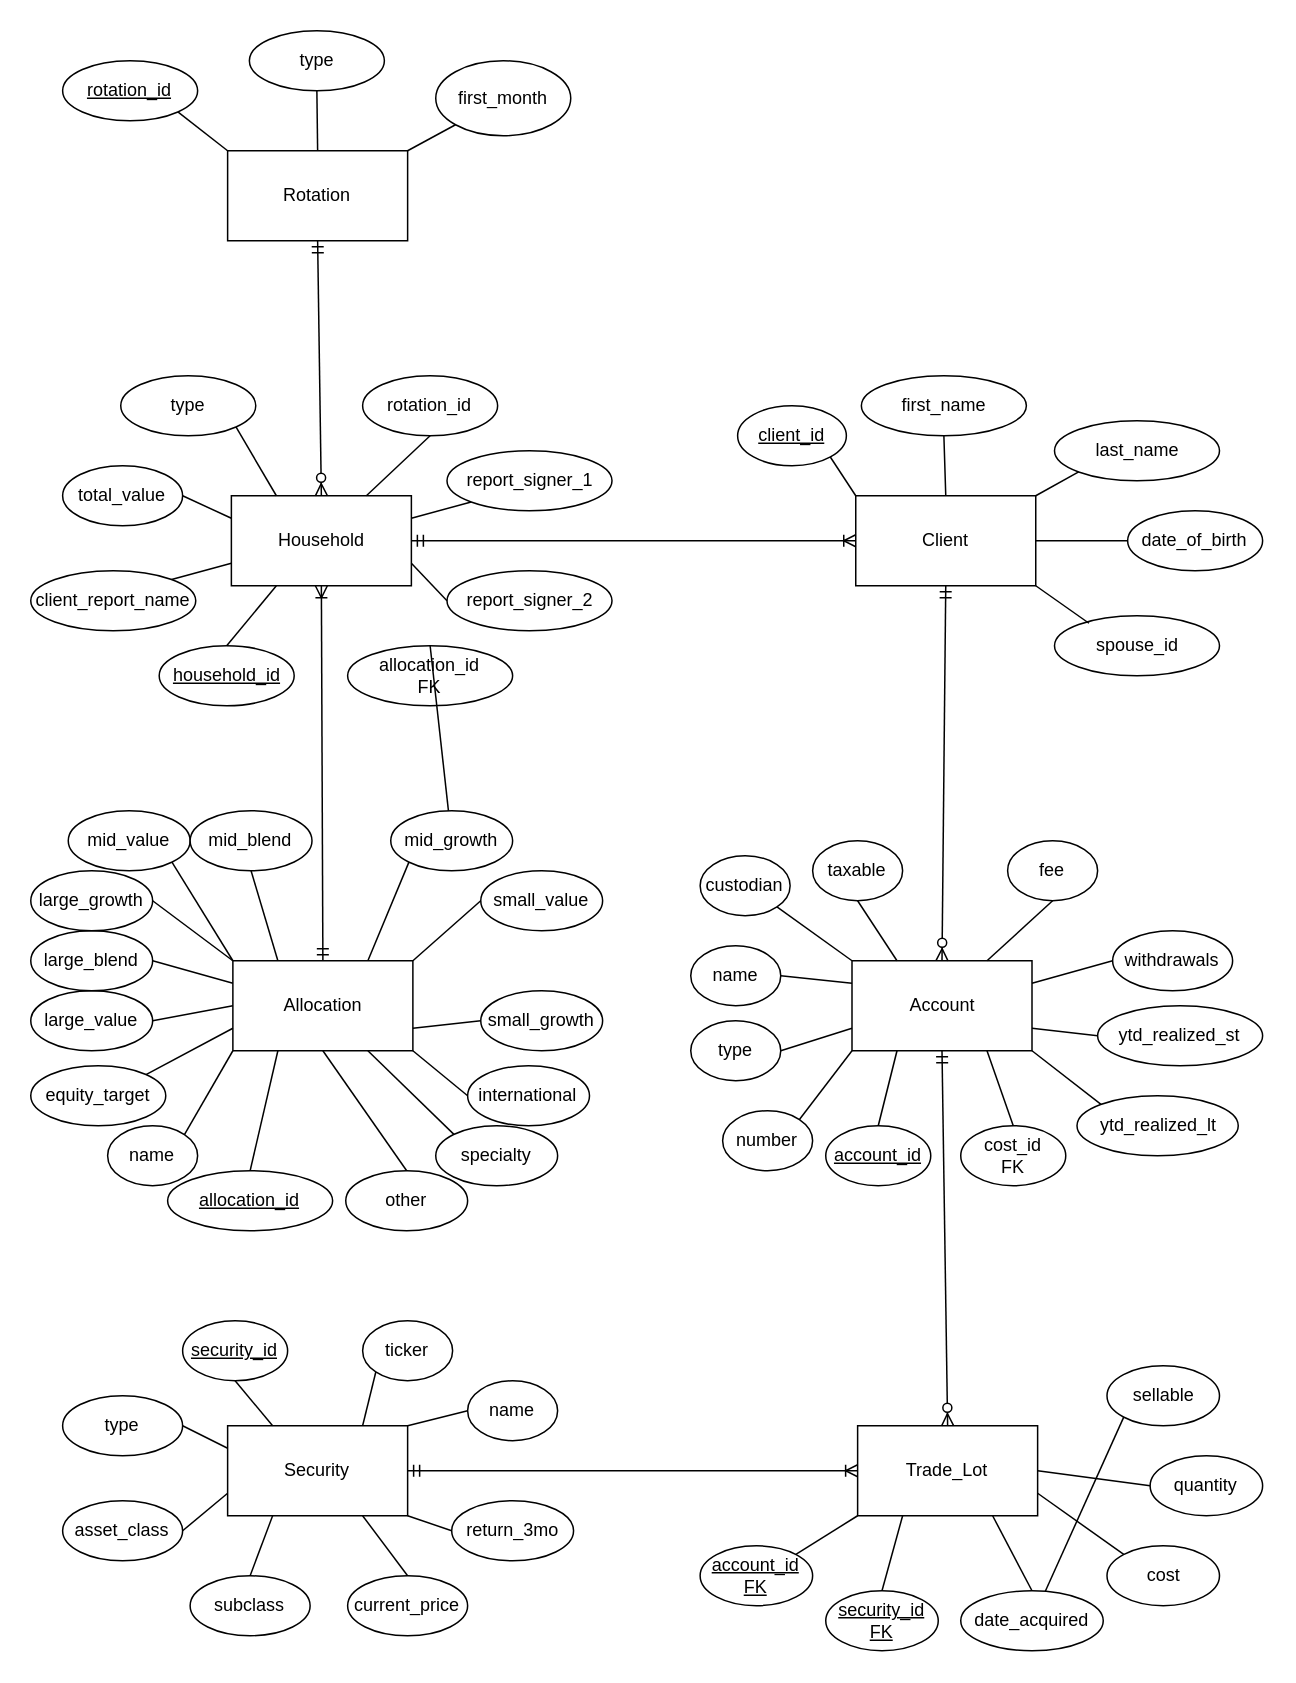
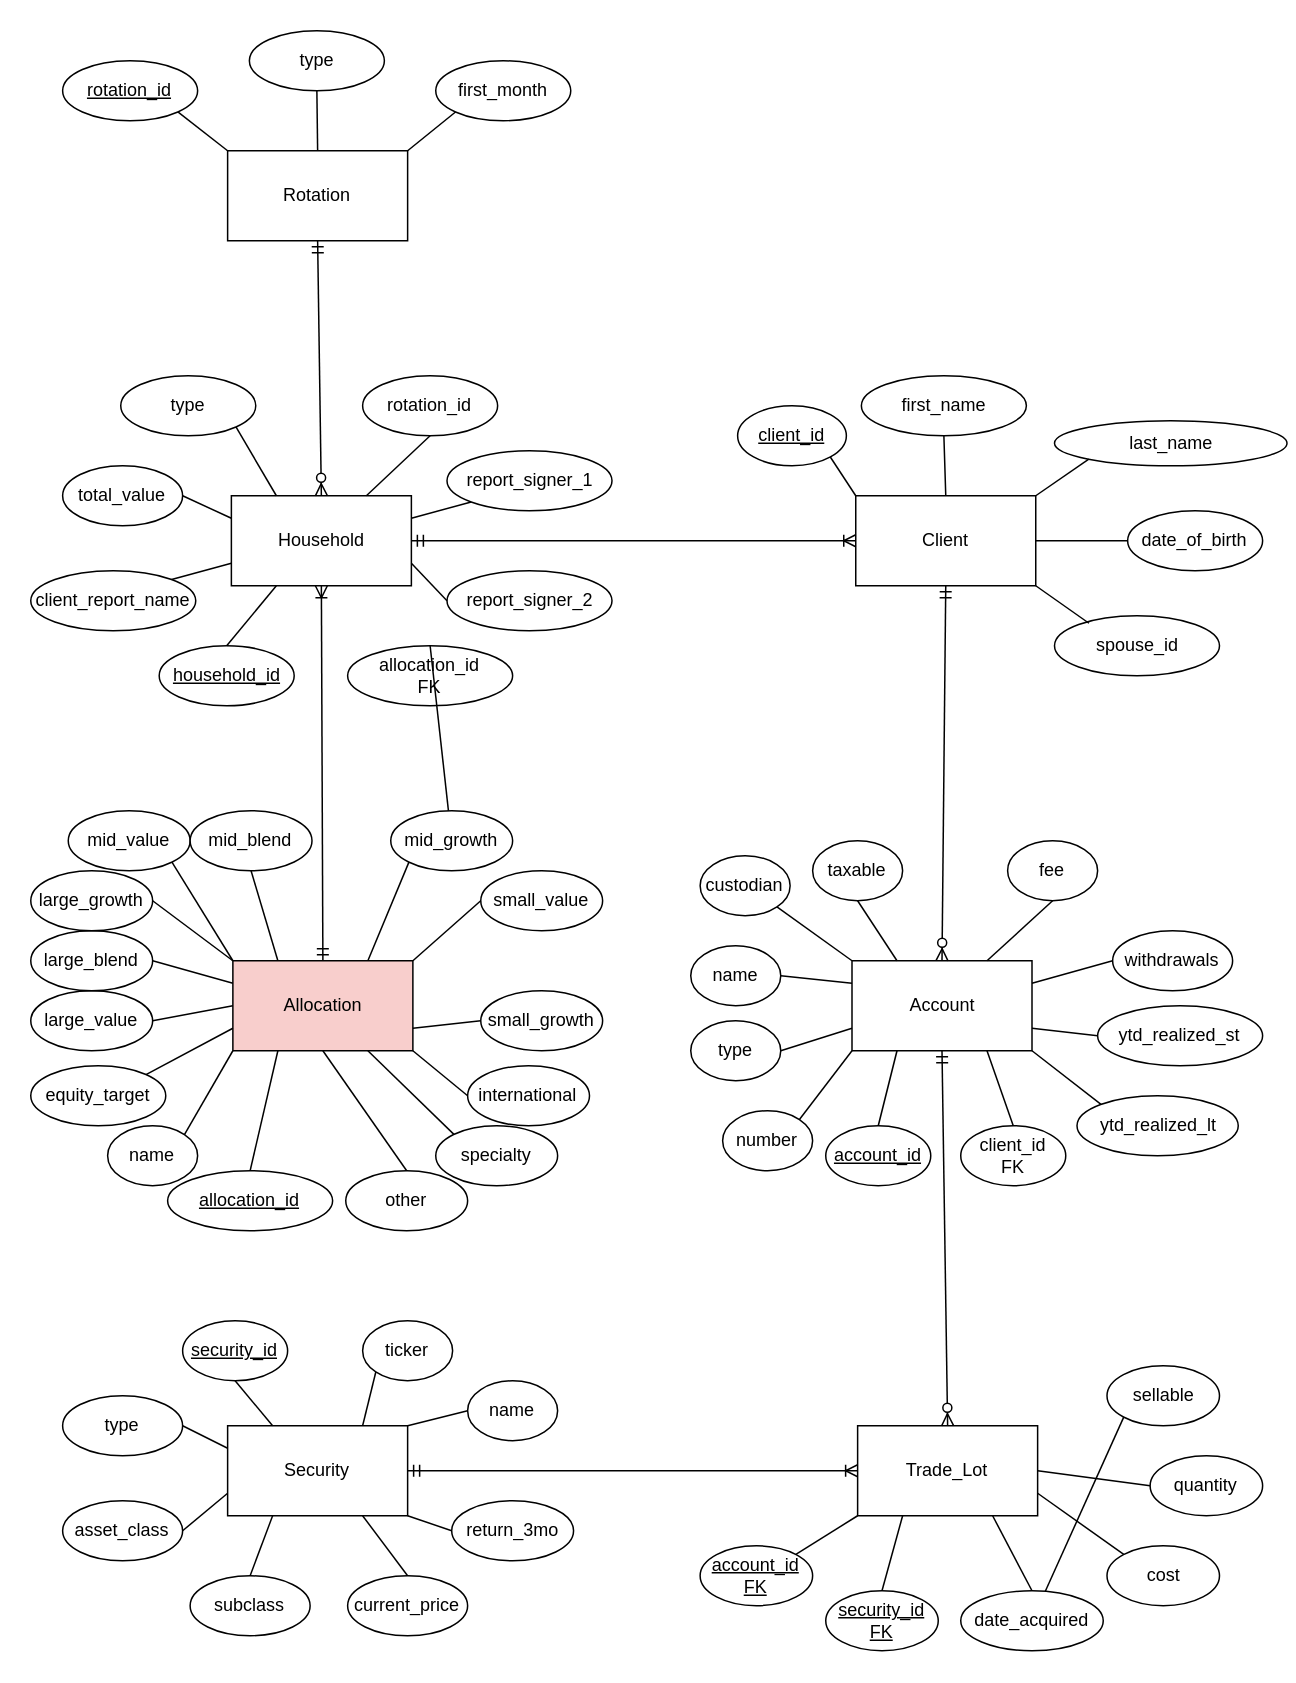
node "first_month": size 135x75 -> 135x60
node "last_name": size 165x60 -> 233x45
node "Allocation": fillcolor #ffffff -> #f8cecc
node "cost_id FK": label "cost_id FK" -> "client_id FK"
